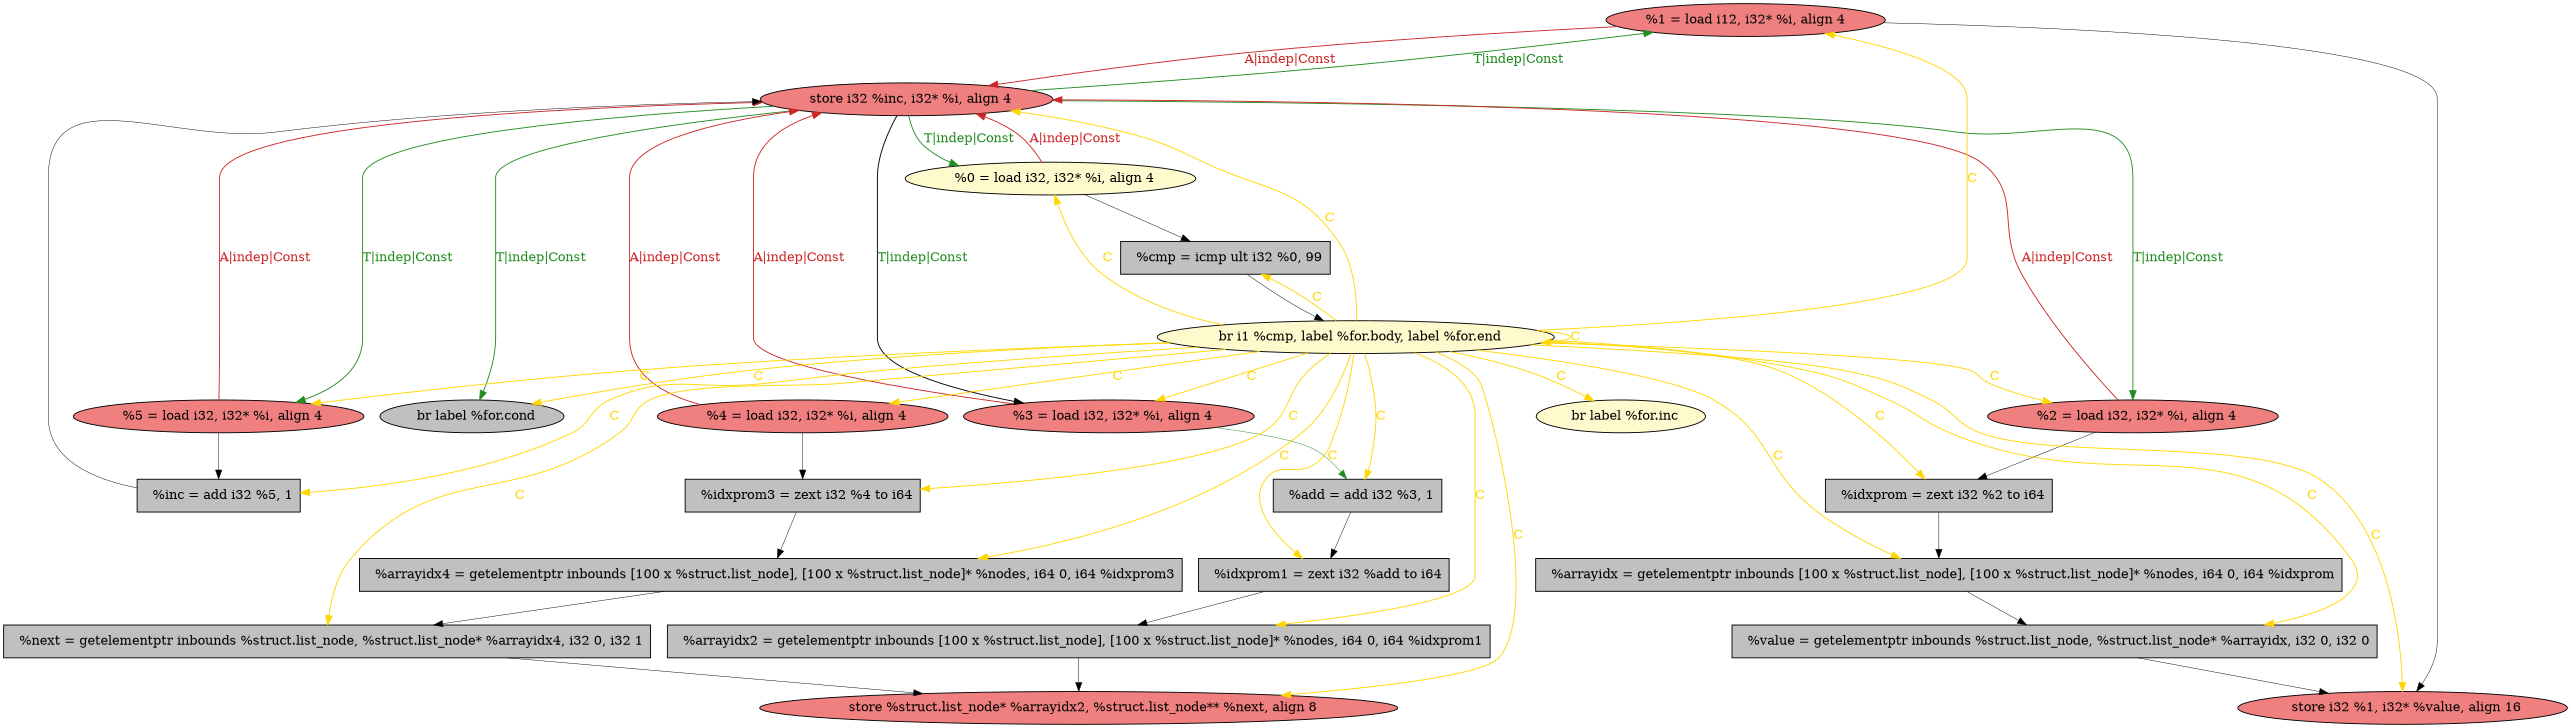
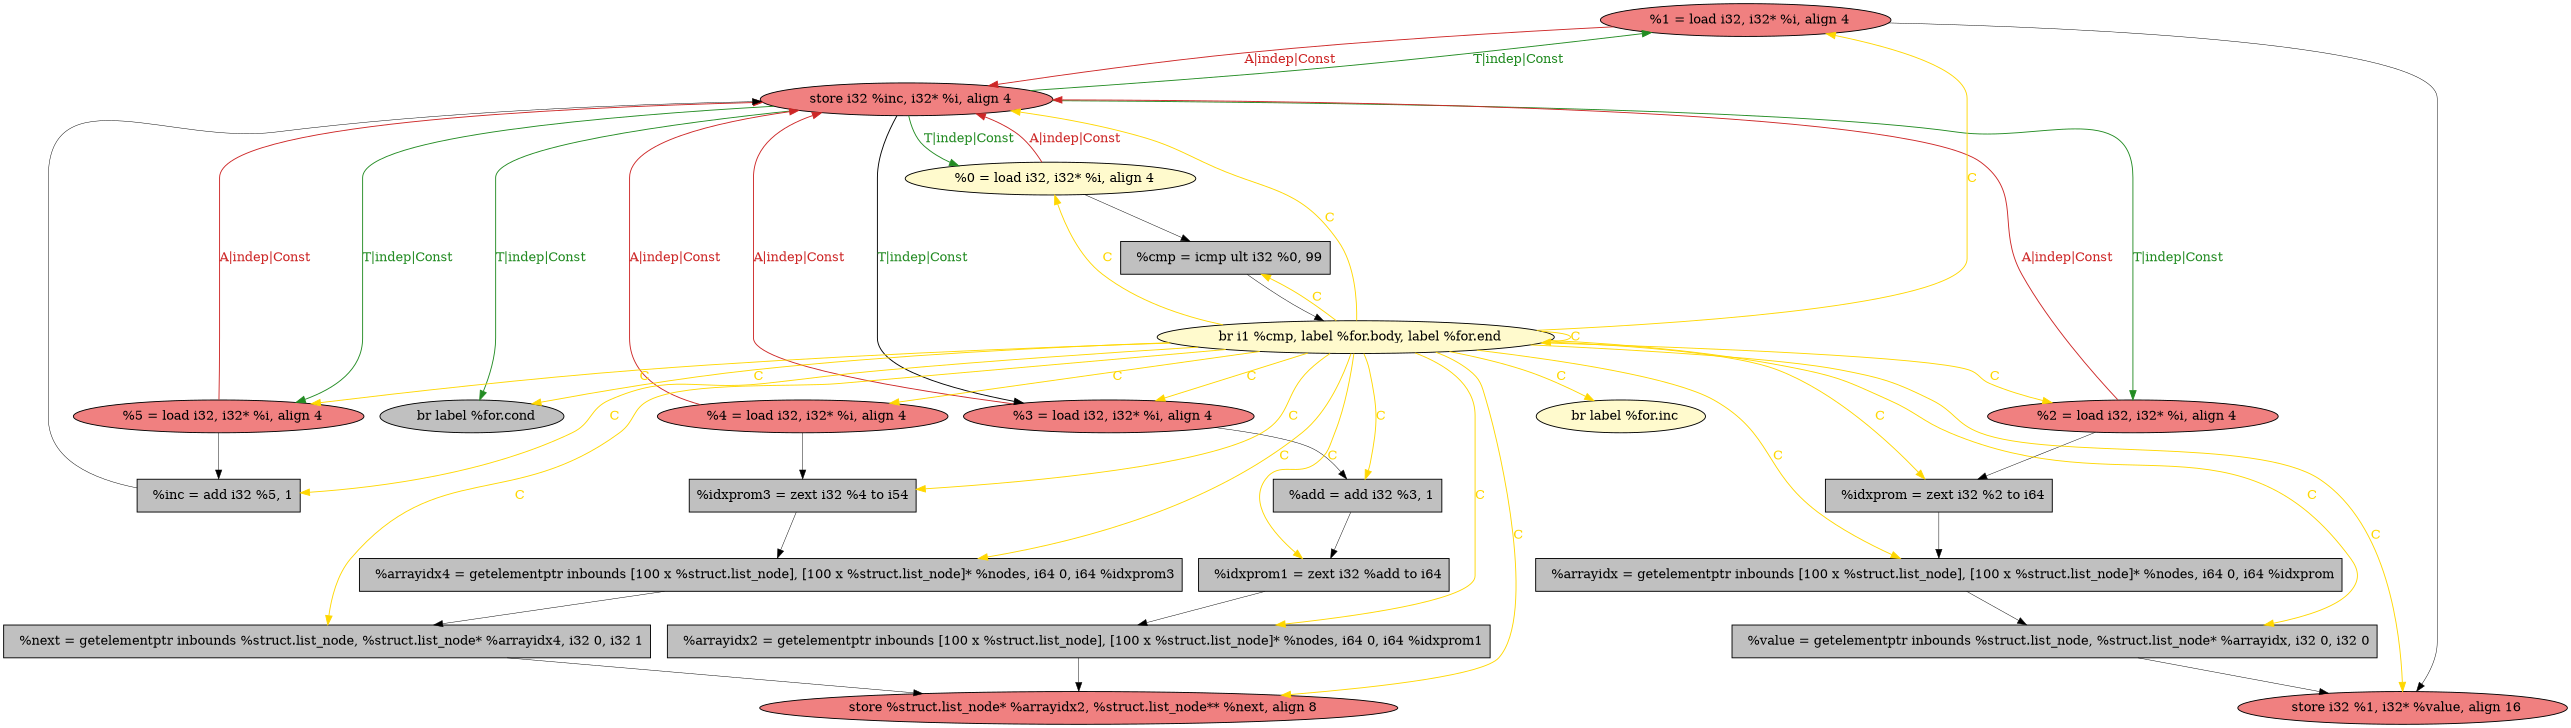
node "%1 = load i12, i32* %i, align 4": label "%1 = load i12, i32* %i, align 4" -> "%1 = load i32, i32* %i, align 4"
edge "%3 = load i32, i32* %i, align 4" -> "%add = add i32 %3, 1": color forestgreen -> black
node "%idxprom3 = zext i32 %4 to i64": label "%idxprom3 = zext i32 %4 to i64" -> "%idxprom3 = zext i32 %4 to i54"
